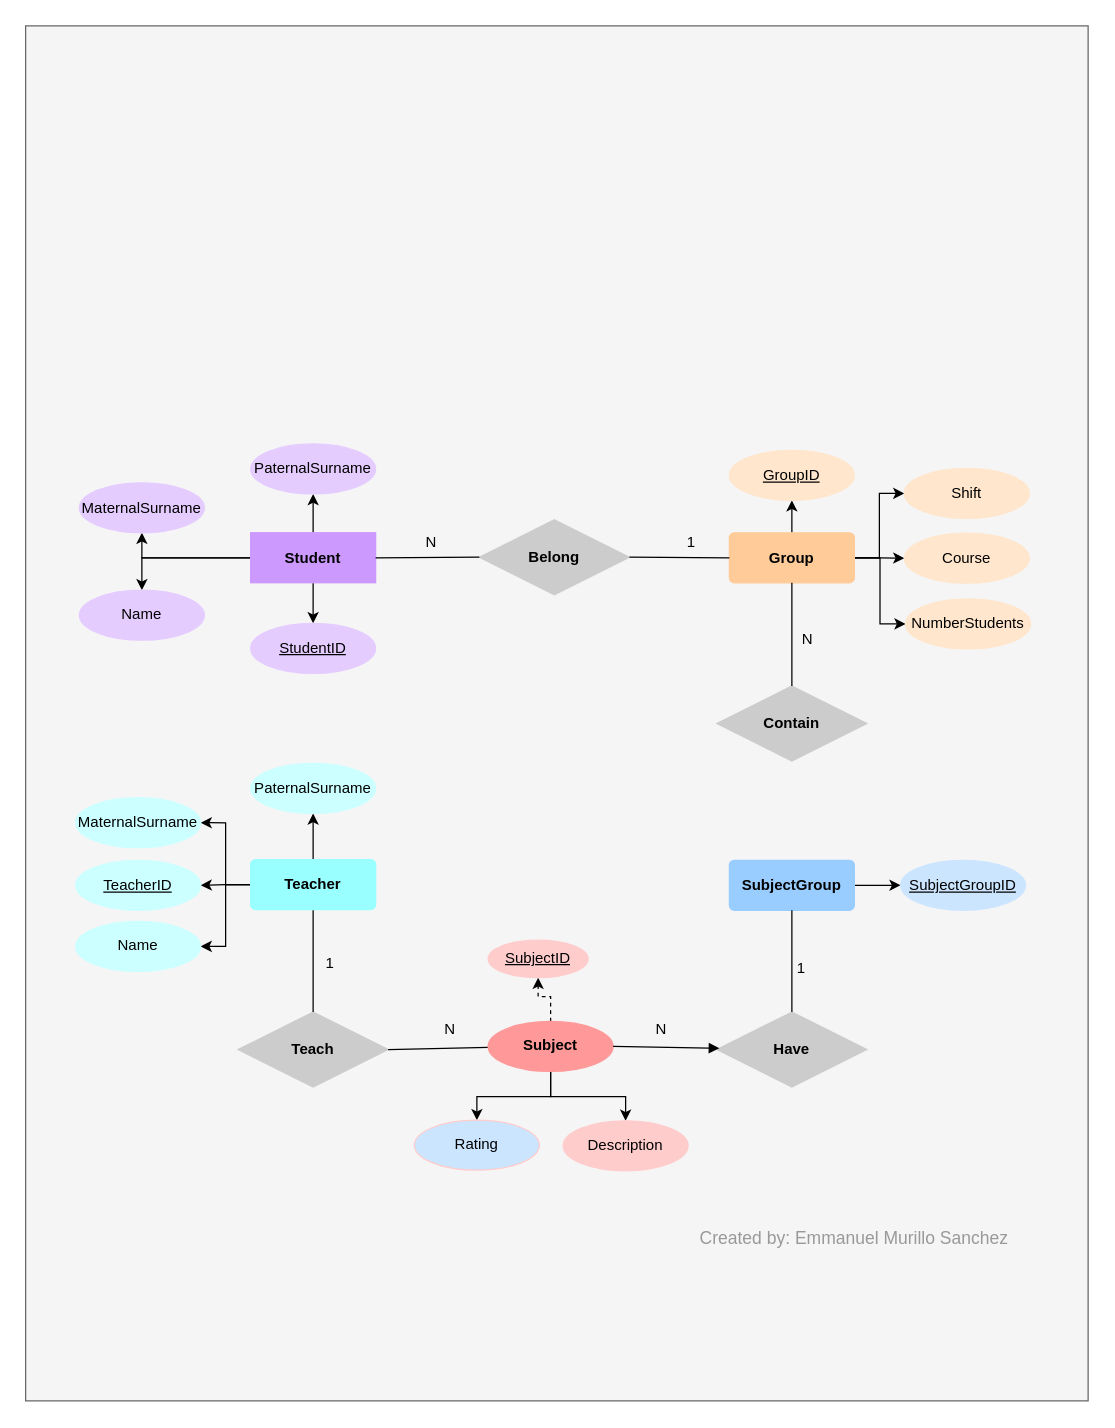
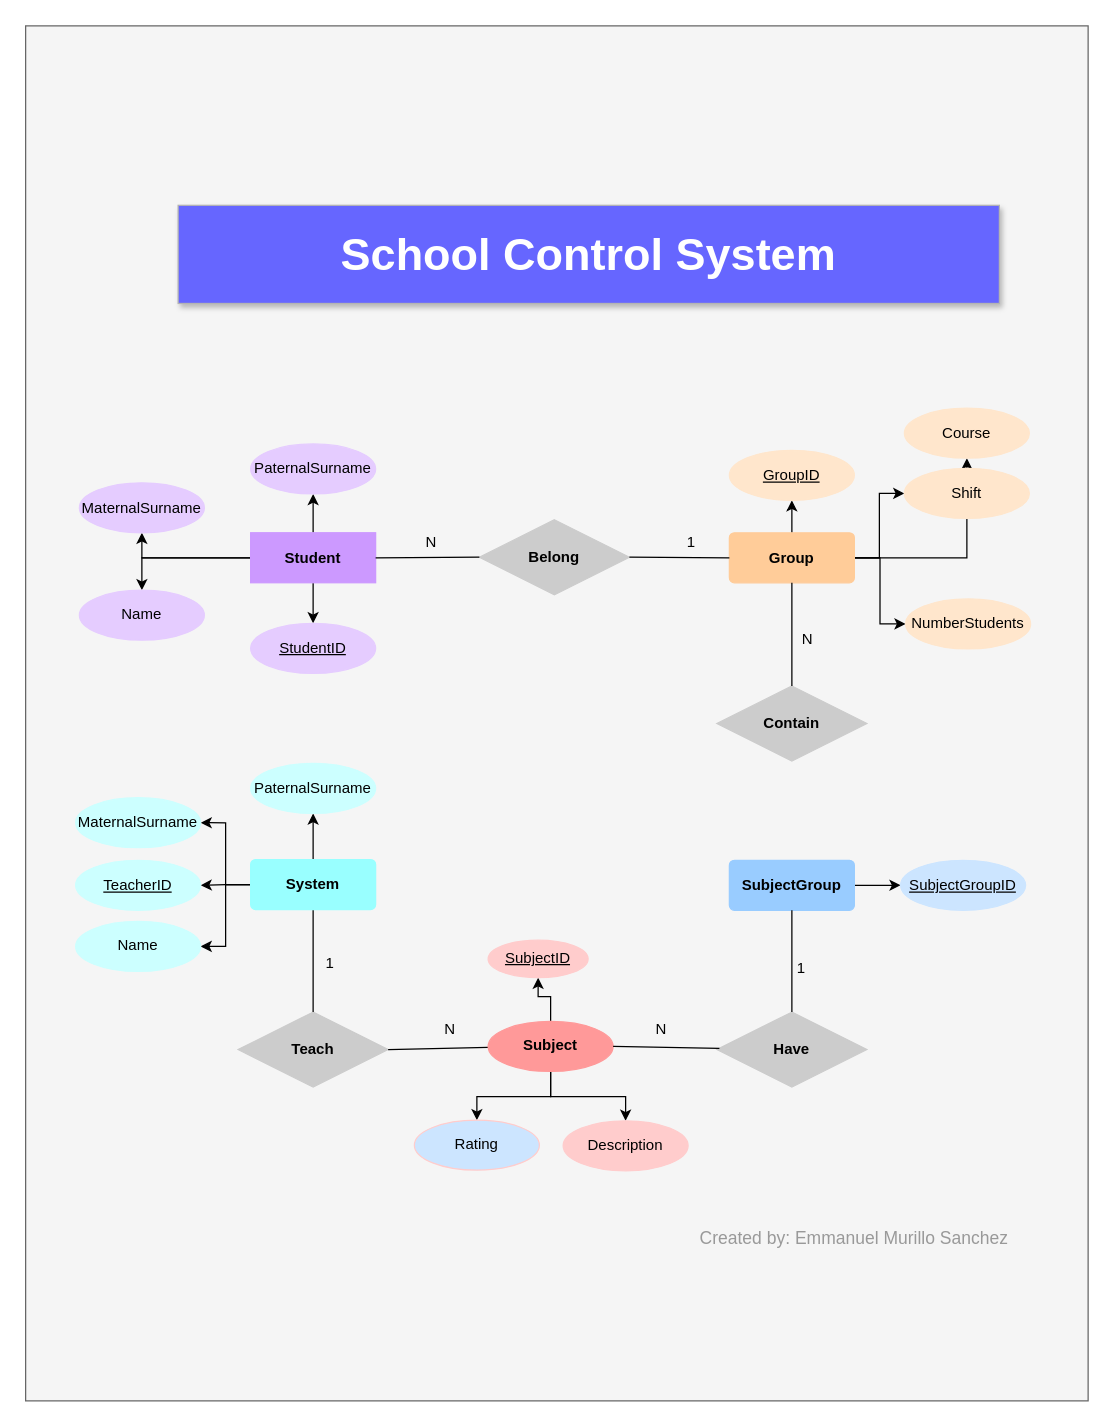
node "School Control System": added
node "Course": moved (967, 558) -> (967, 433)
node "Teacher": label "Teacher" -> "System"
edge "Subject" -> "SubjectID": style dashed -> solid
edge "Subject" -> "Have": arrowhead block -> none
